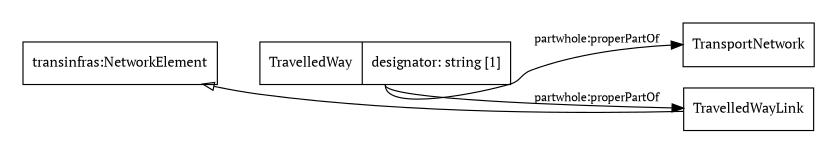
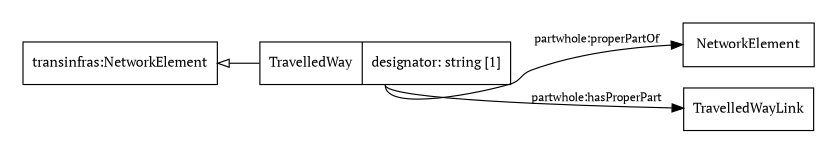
node "TransportNetwork": label "TransportNetwork" -> "NetworkElement"
edge "TravelledWay" -> "TravelledWayLink": label "partwhole:properPartOf" -> "partwhole:hasProperPart"
edge "TravelledWayLink" -> "transinfras:NetworkElement": now "TravelledWay" -> "transinfras:NetworkElement"
